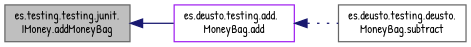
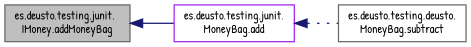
node "es.testing.testing.junit. IMoney.addMoneyBag": label "es.testing.testing.junit. IMoney.addMoneyBag" -> "es.deusto.testing.junit. IMoney.addMoneyBag"
node "es.deusto.testing.add. MoneyBag.add": label "es.deusto.testing.add. MoneyBag.add" -> "es.deusto.testing.junit. MoneyBag.add"
